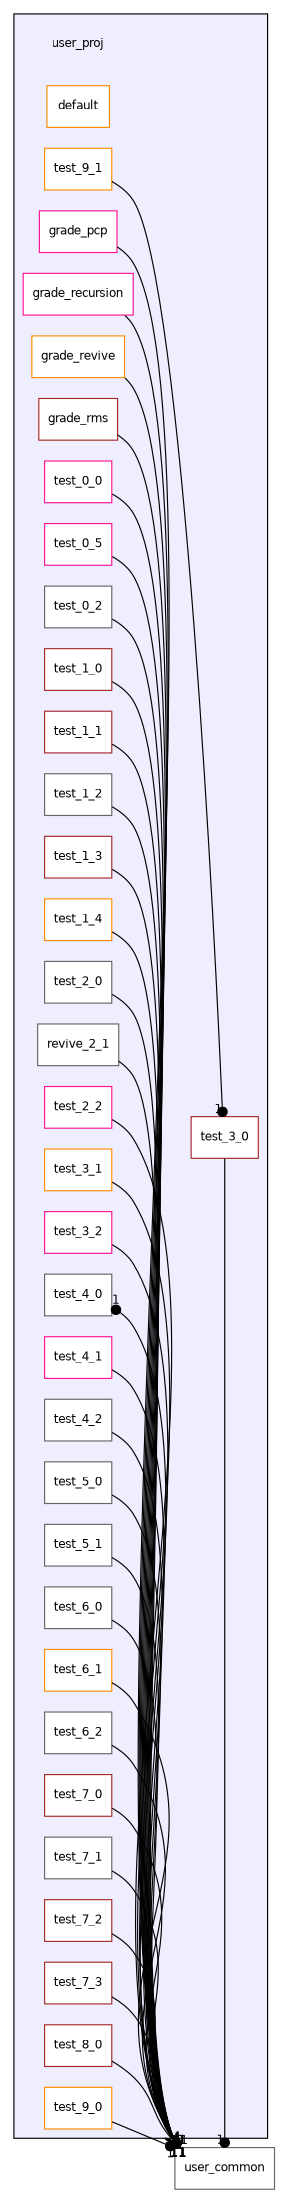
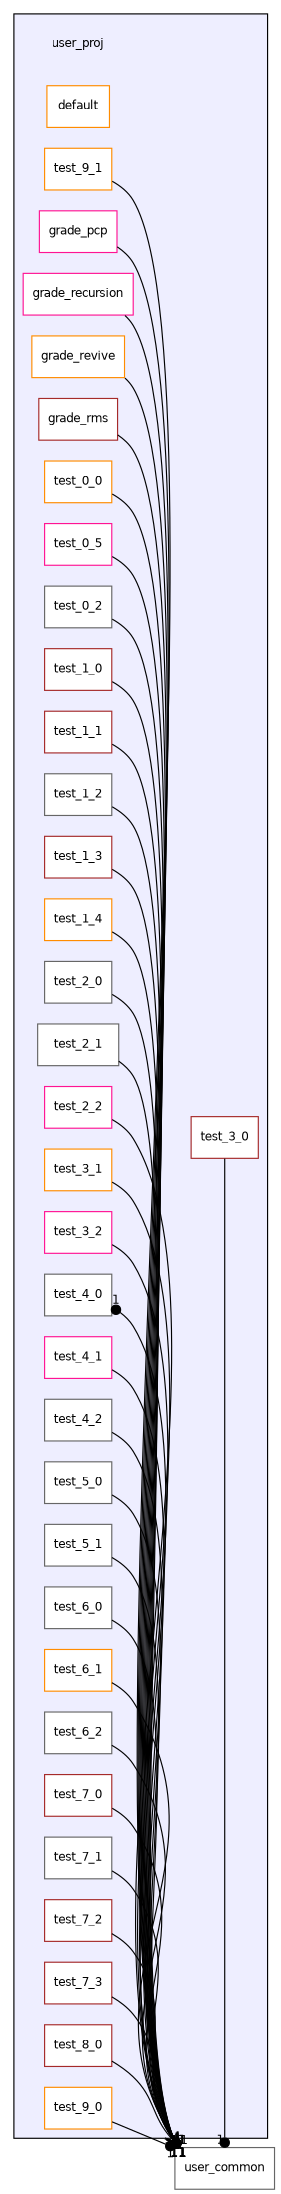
node "test_0_0": color deeppink -> darkorange
edge "test_9_1" -> "test_3_0": now "test_9_1" -> "user_common"
node "revive_2_1": label "revive_2_1" -> "test_2_1"
